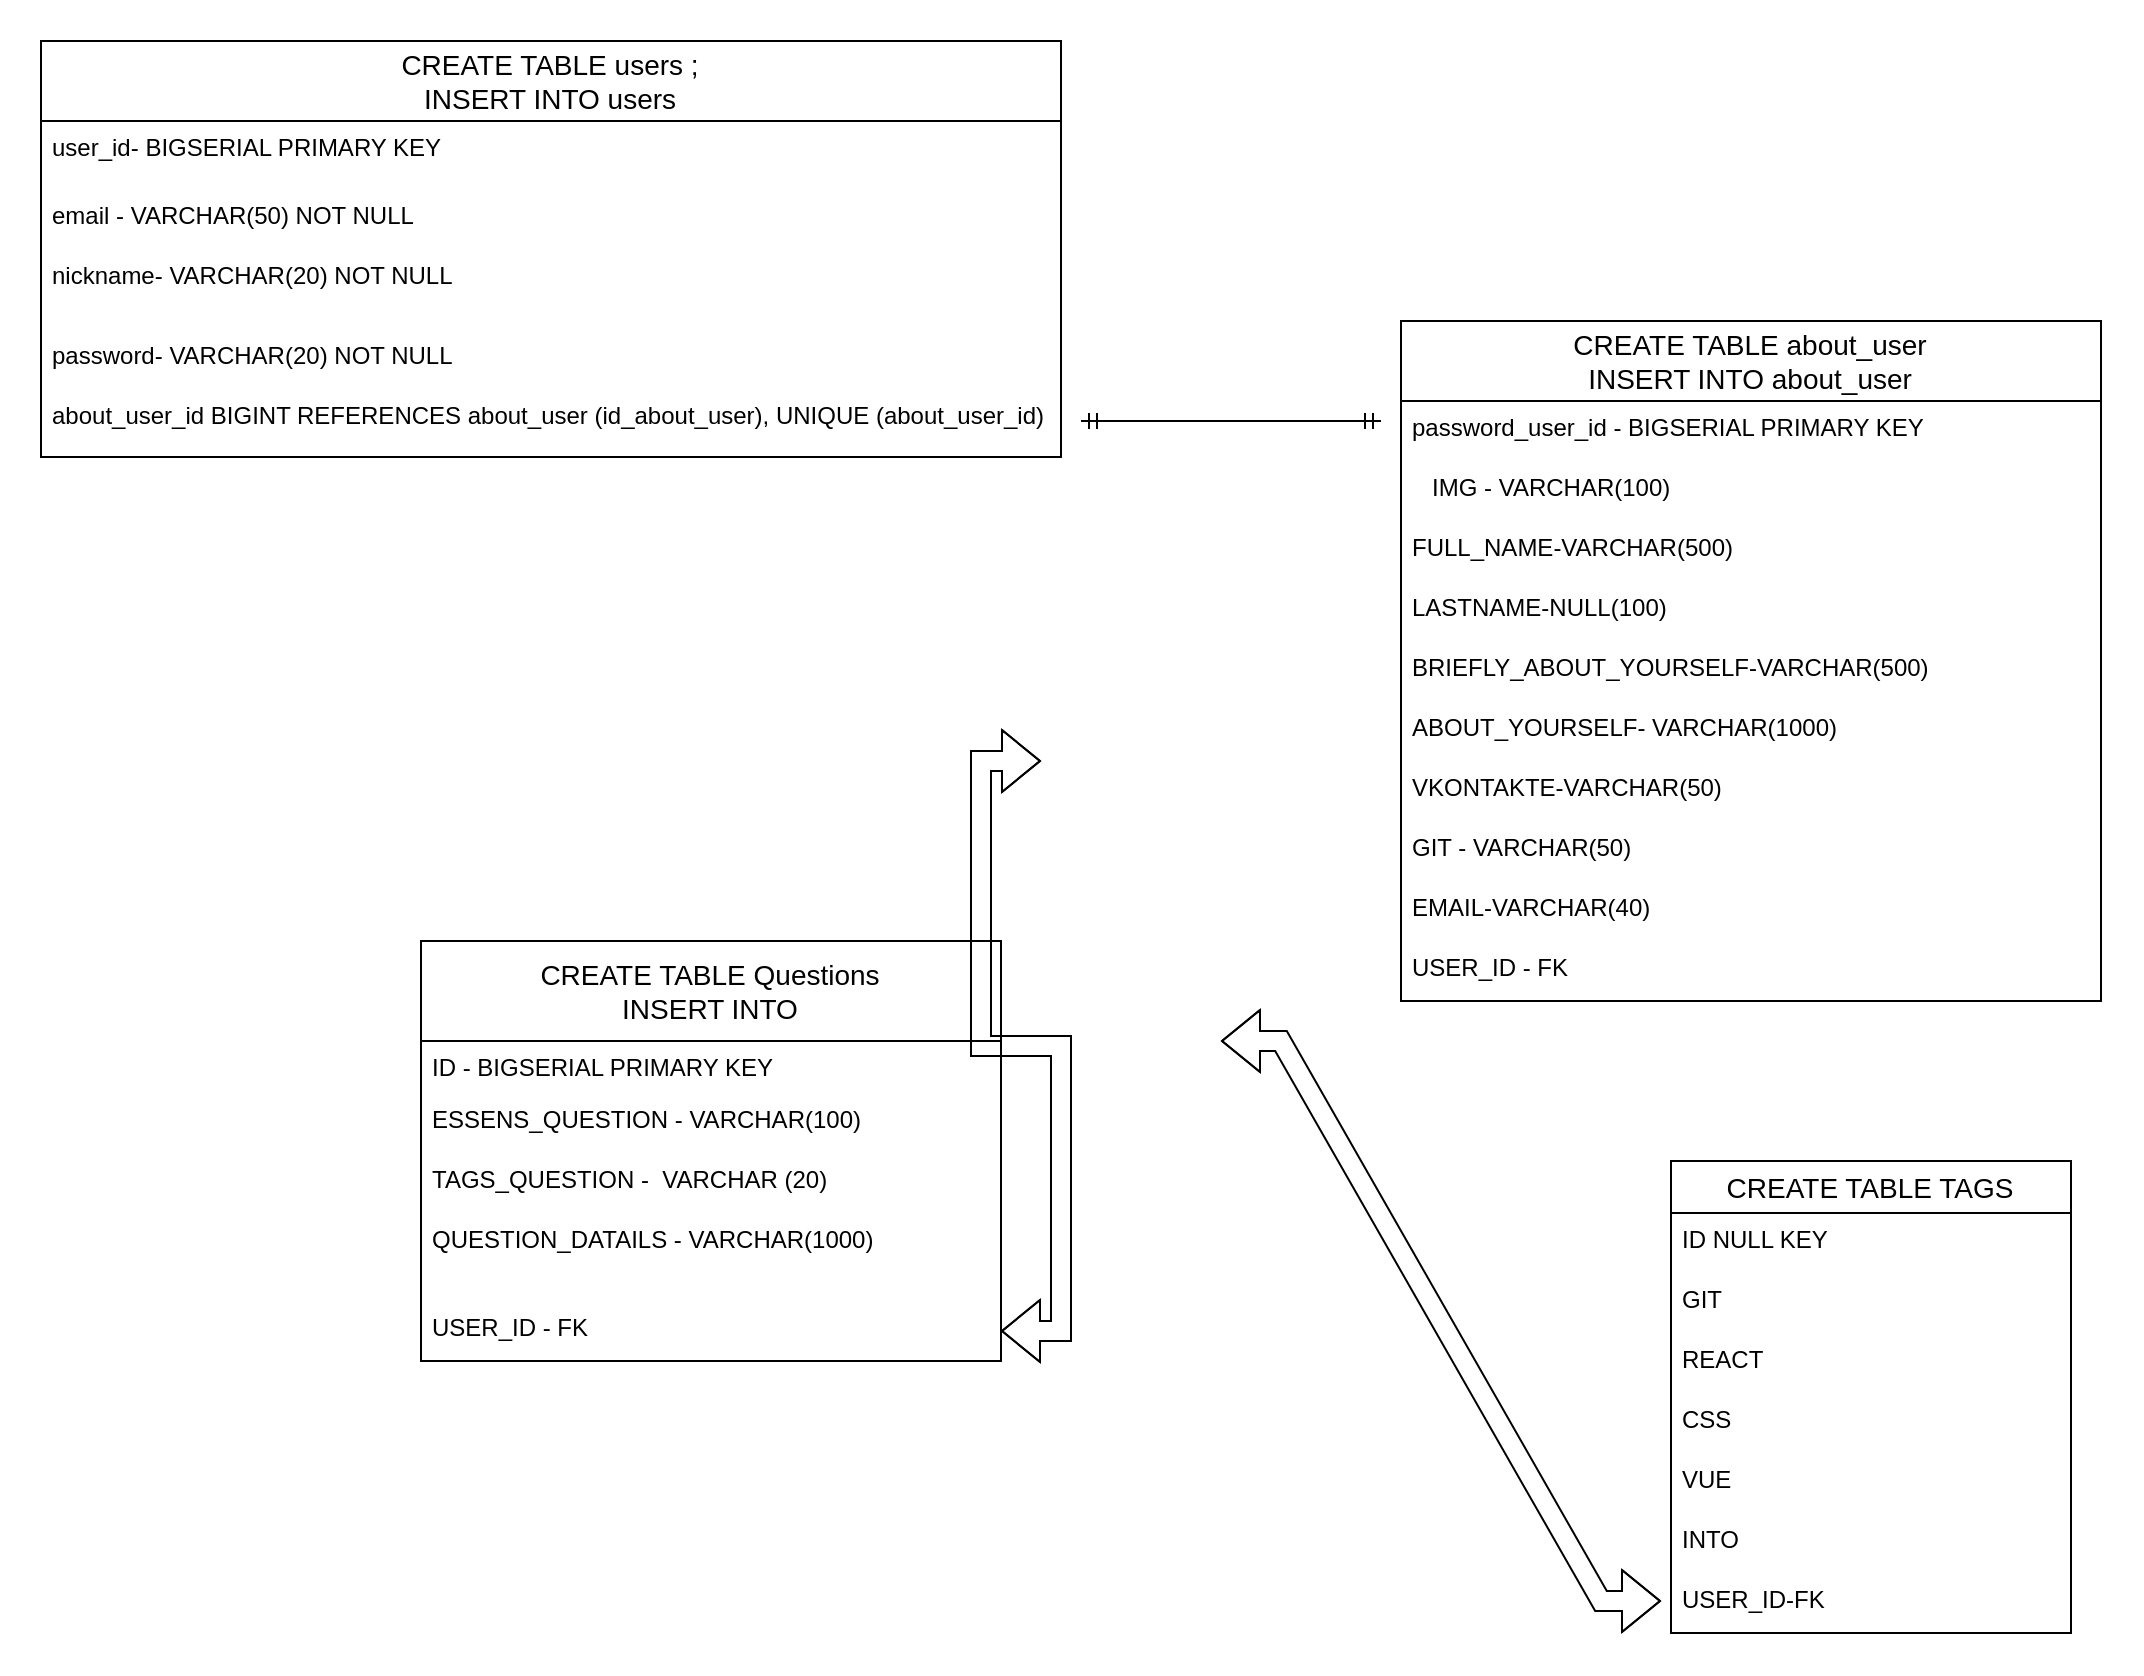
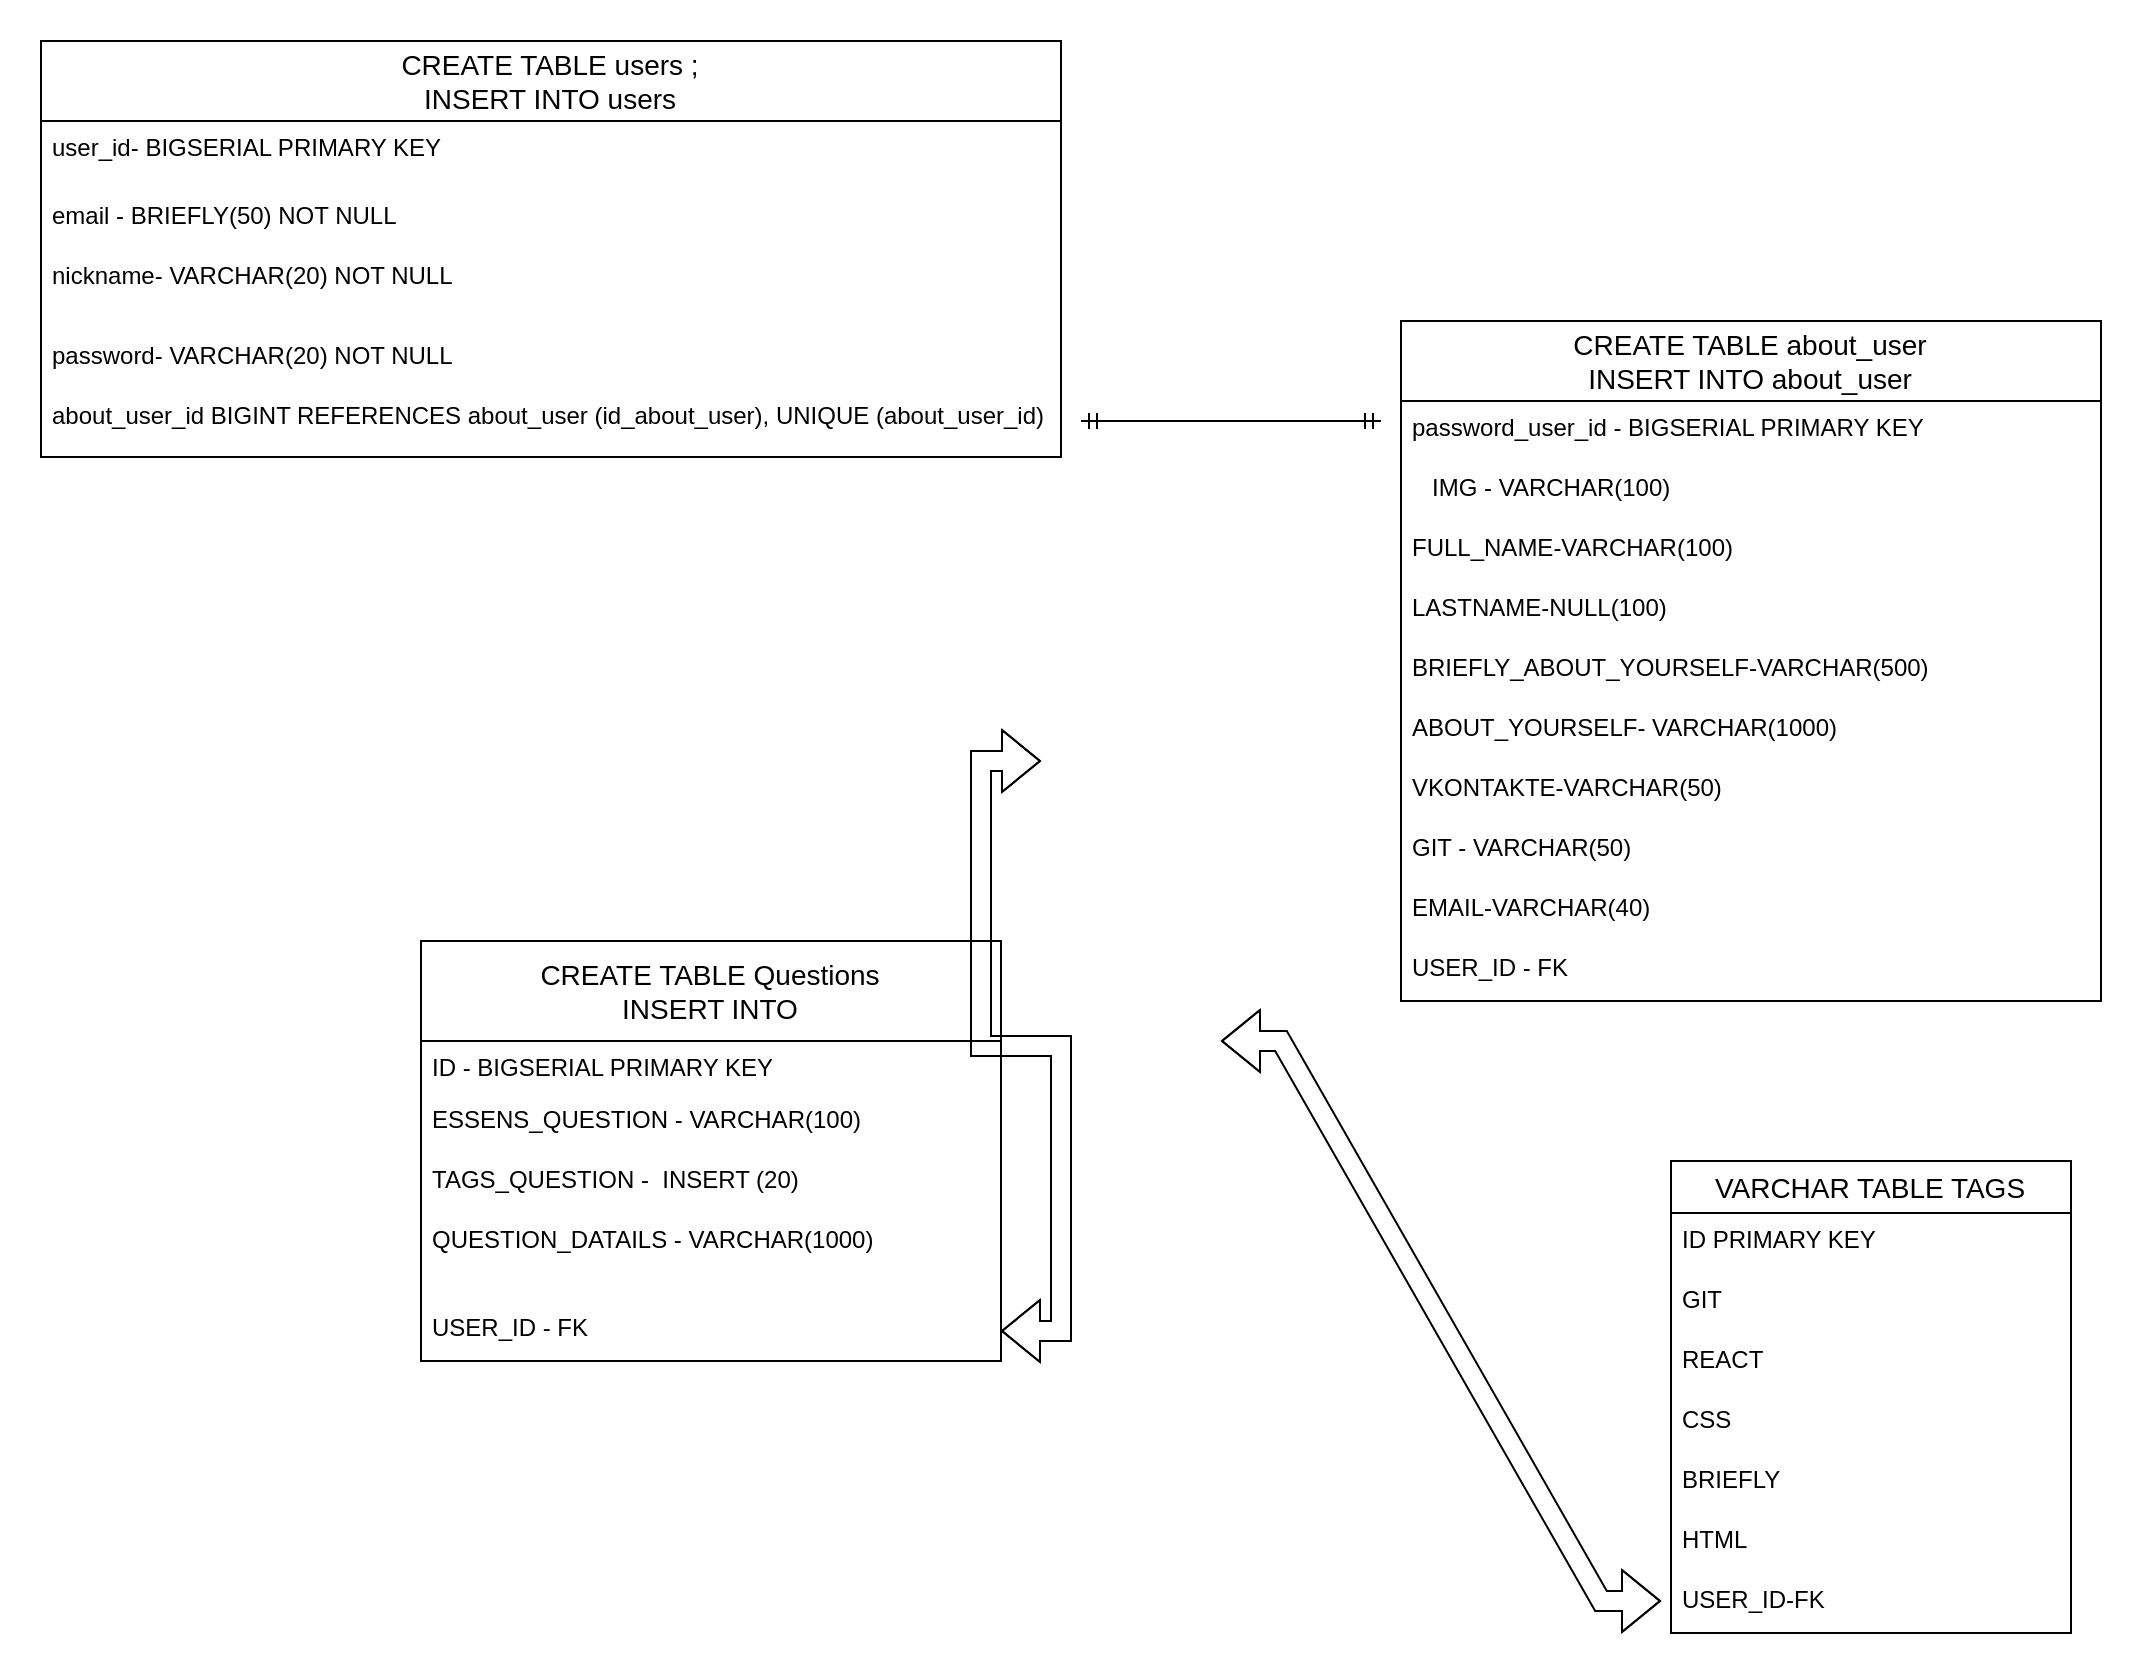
node "email - VARCHAR(50) NOT NULL": label "email - VARCHAR(50) NOT NULL" -> "email - BRIEFLY(50) NOT NULL"
node "FULL_NAME-VARCHAR(500)": label "FULL_NAME-VARCHAR(500)" -> "FULL_NAME-VARCHAR(100)"
node "TAGS_QUESTION - VARCHAR (20)": label "TAGS_QUESTION - VARCHAR (20)" -> "TAGS_QUESTION - INSERT (20)"
node "CREATE TABLE TAGS": label "CREATE TABLE TAGS" -> "VARCHAR TABLE TAGS"
node "ID NULL KEY": label "ID NULL KEY" -> "ID PRIMARY KEY"
node "VUE": label "VUE" -> "BRIEFLY"
node "INTO": label "INTO" -> "HTML"
